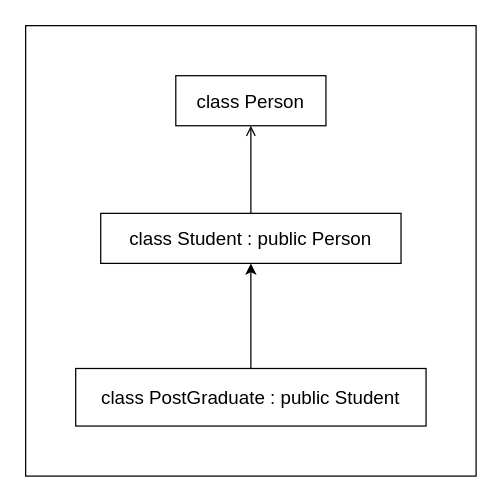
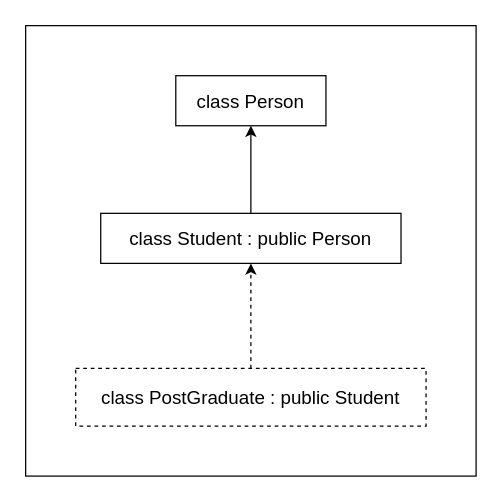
edge "class Student : public Person" -> "class Person": arrowhead open -> classic
edge "class PostGraduate : public Student" -> "class Student : public Person": style solid -> dashed
node "class PostGraduate : public Student": style solid -> dashed
